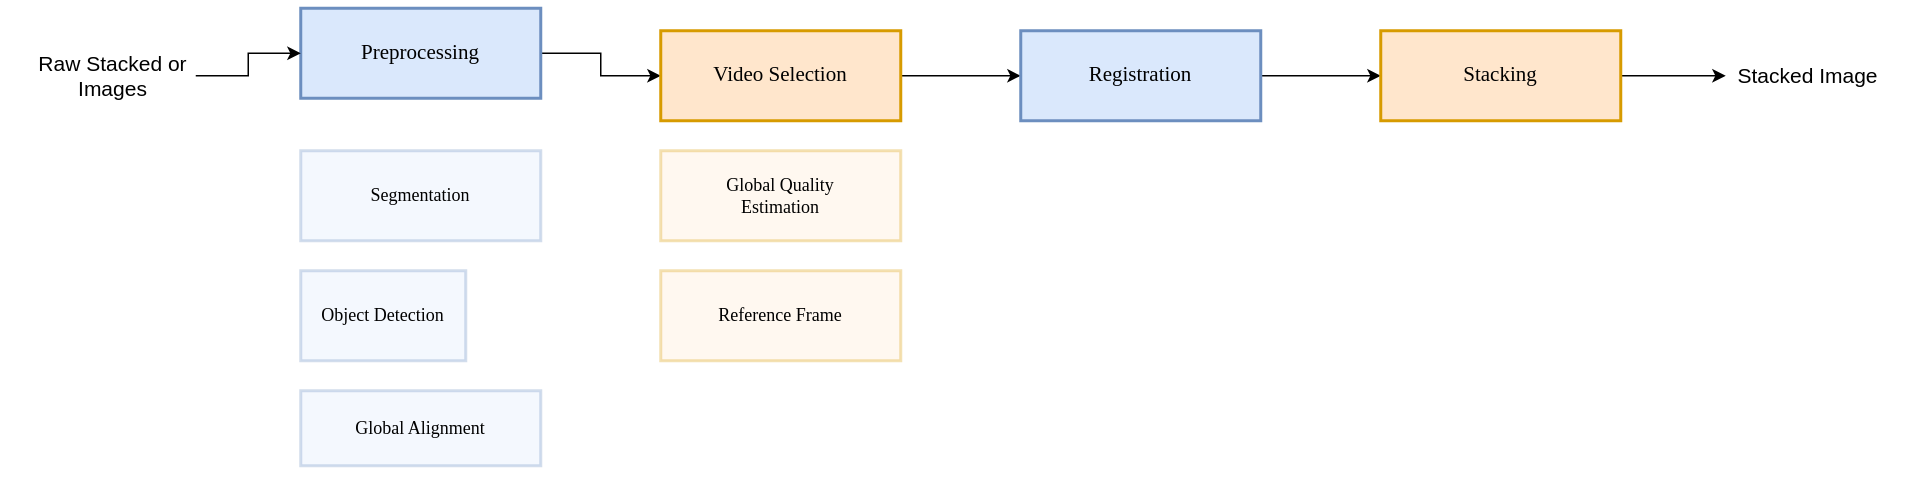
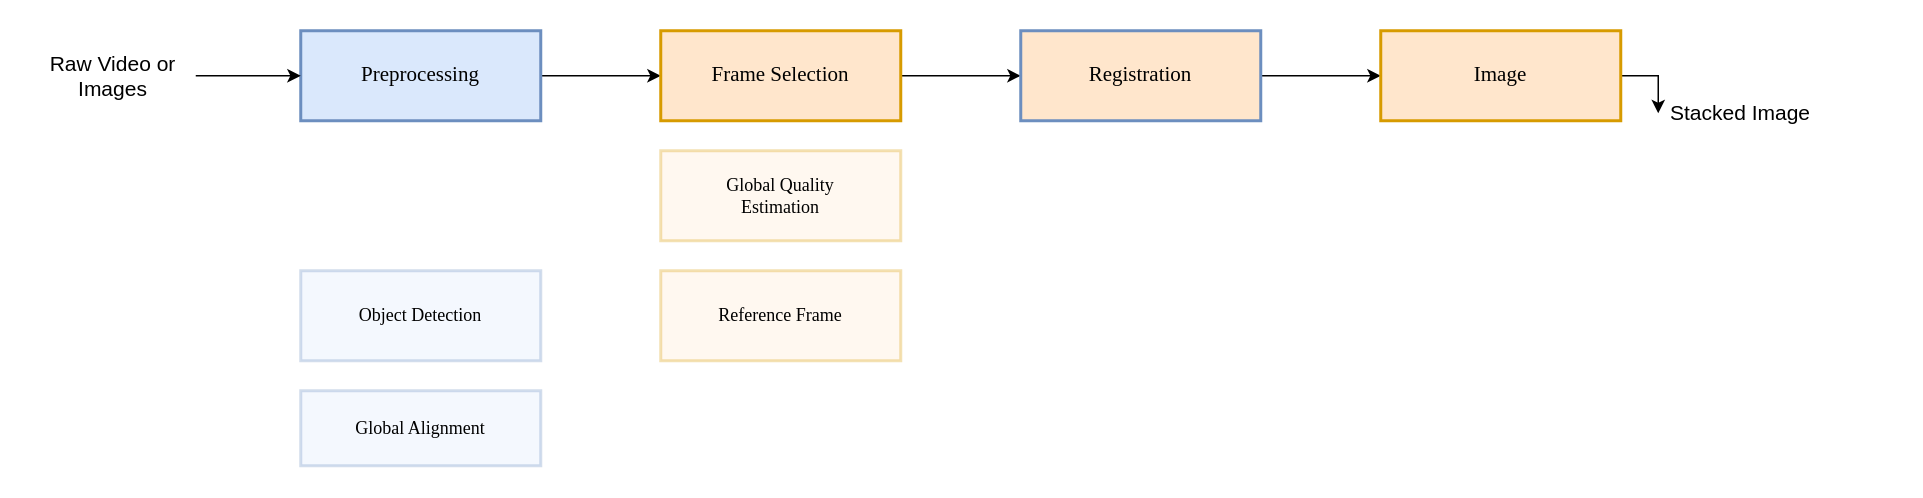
node "Preprocessing": moved (421, 53) -> (421, 76)
node "Raw Stacked or Images": label "Raw Stacked or Images" -> "Raw Video or Images"
node "Video Selection": label "Video Selection" -> "Frame Selection"
node "Registration": fillcolor #dae8fc -> #ffe6cc
node "Stacking": label "Stacking" -> "Image"
node "Stacked Image": moved (1808, 76) -> (1741, 113)
node "Segmentation": removed
node "Object Detection": size 165x90 -> 240x90
